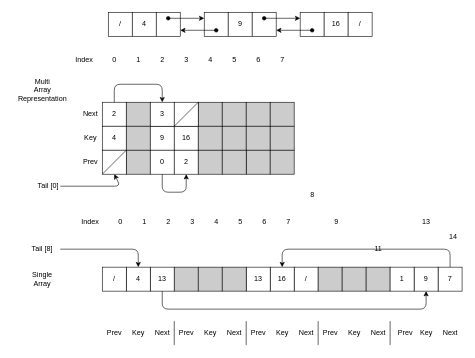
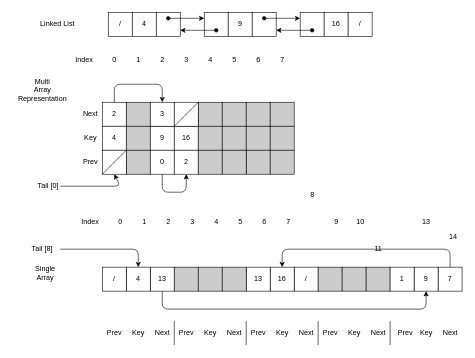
node "Linked List": added
node "10": added
node "Single Array": moved (42, 279) -> (45, 273)
